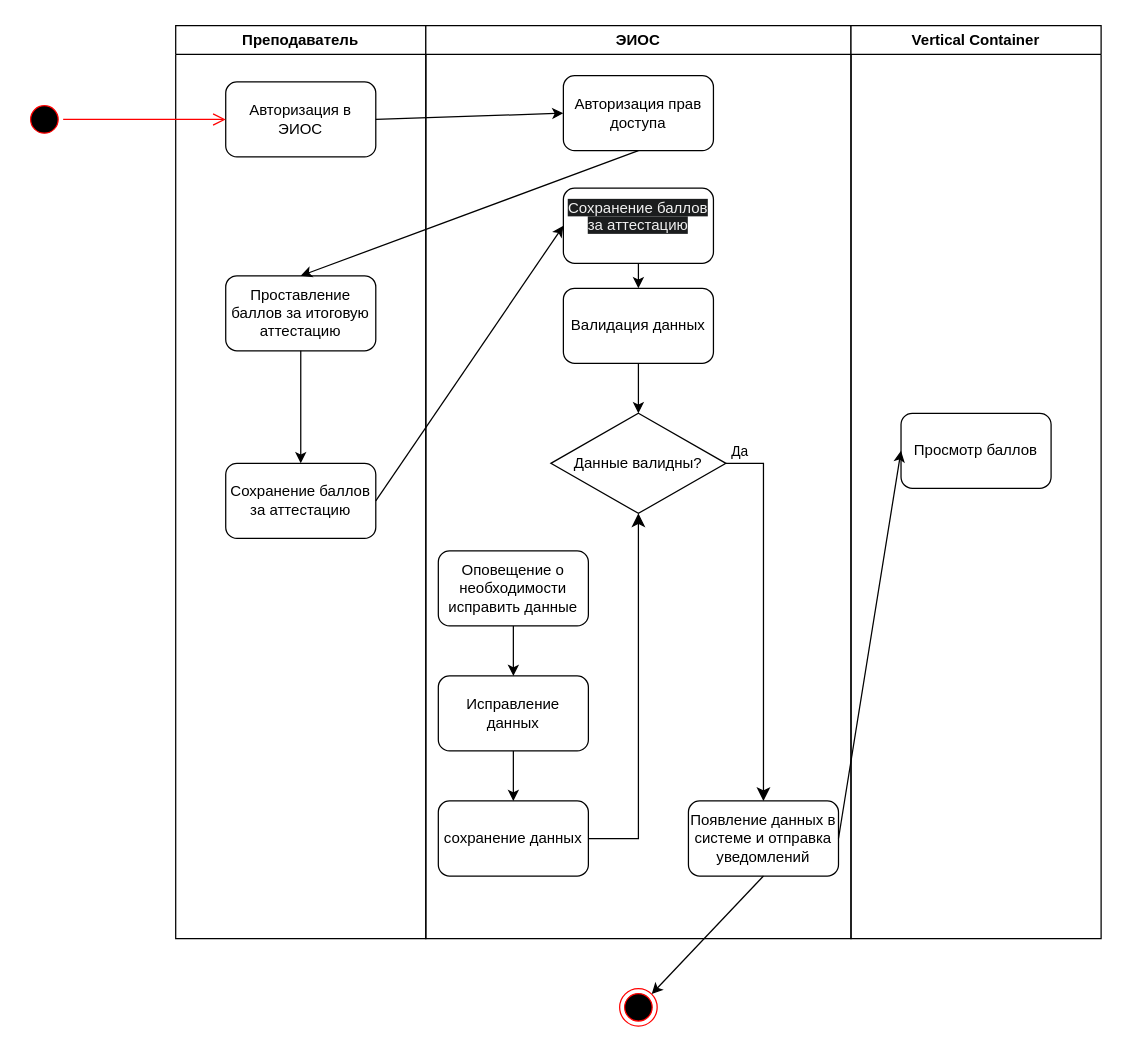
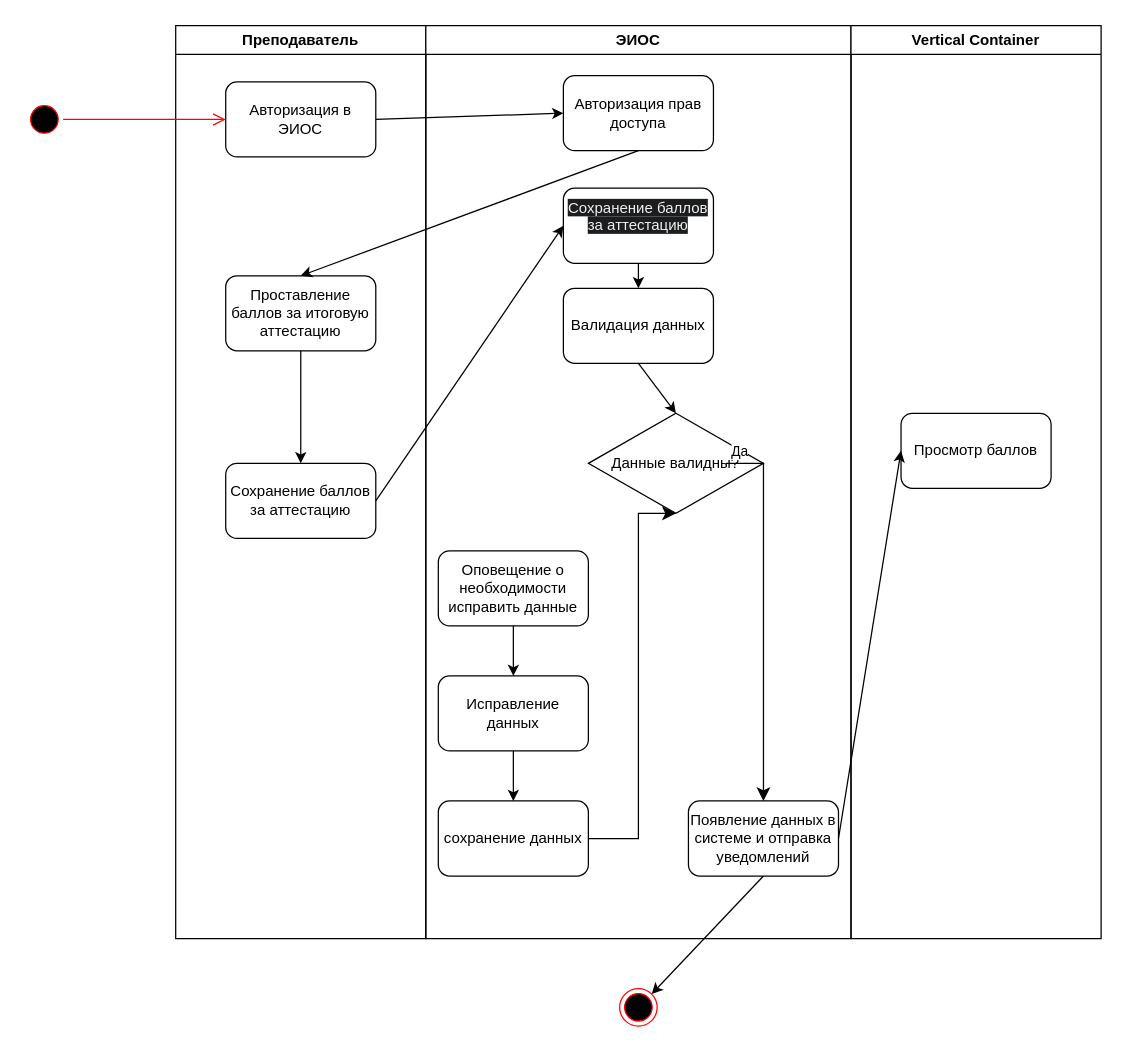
node "Данные валидны?": moved (638, 463) -> (676, 463)
